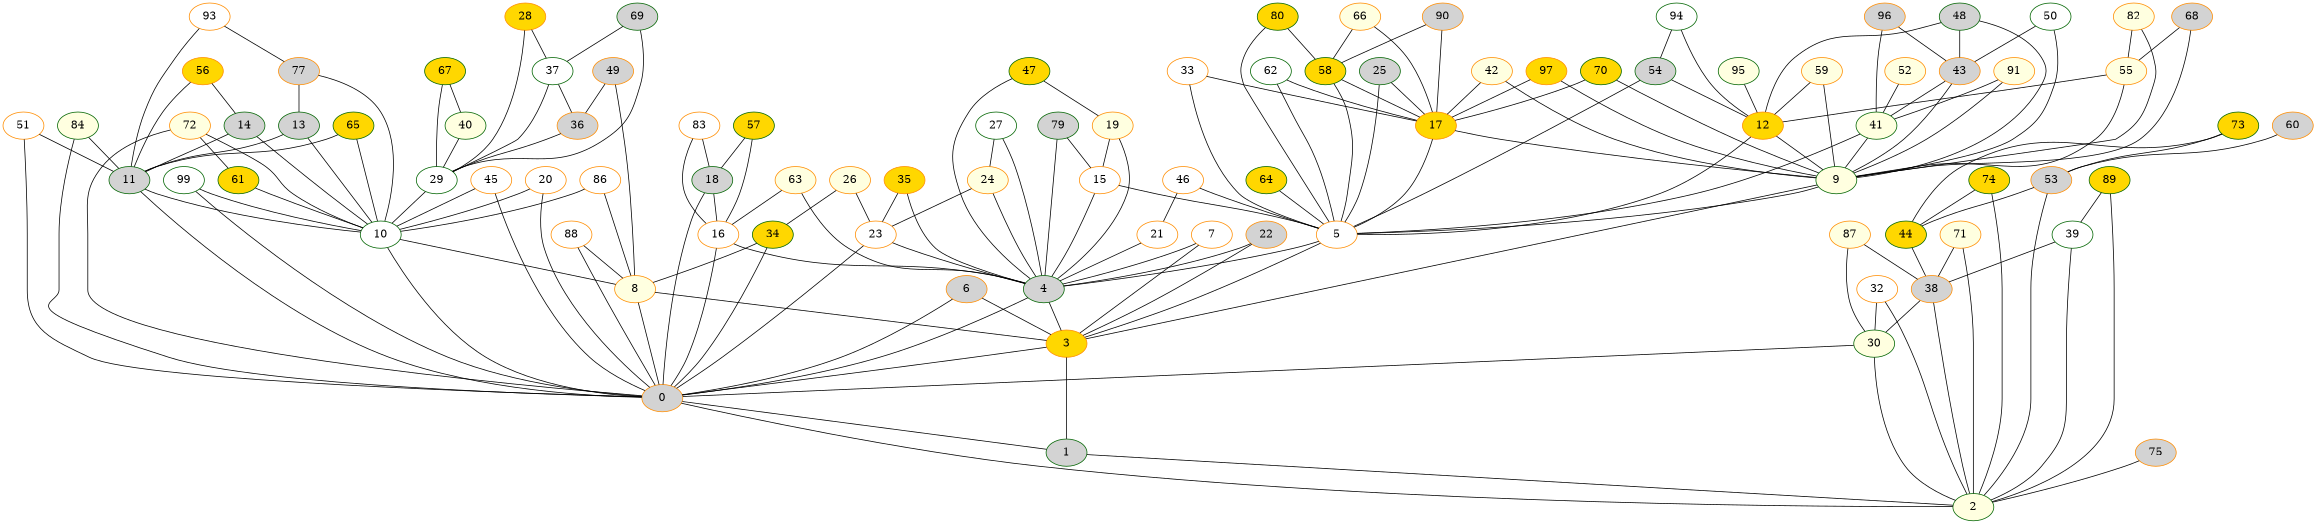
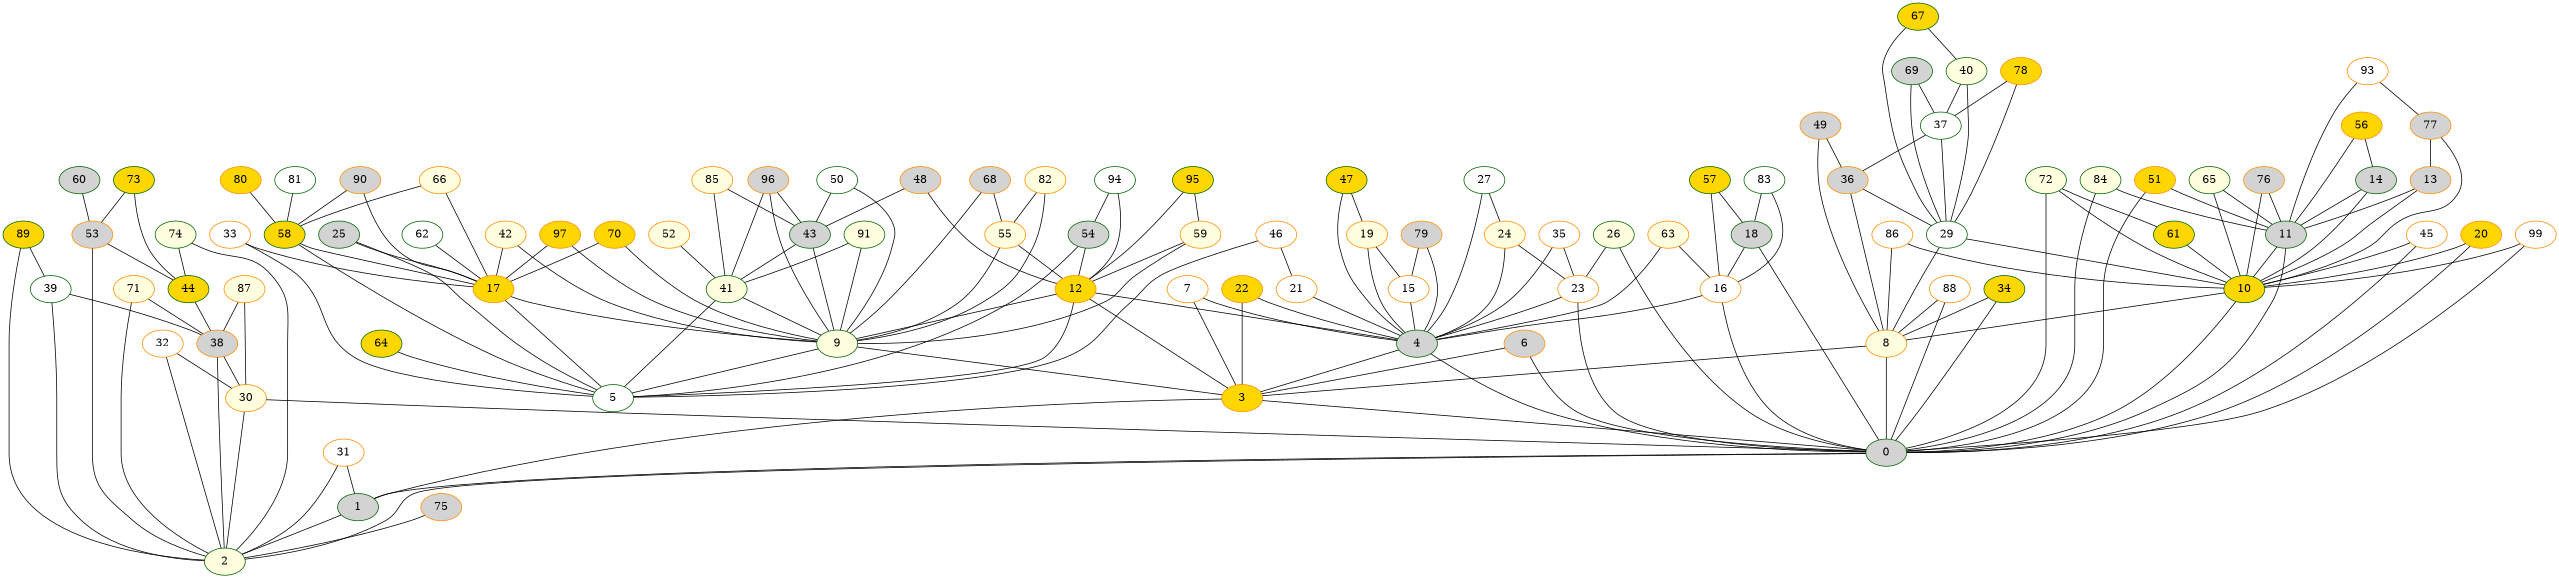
node "28": label "28" -> "78"
node "80": color darkgreen -> darkorange
node "48": color darkgreen -> darkorange
node "70": color darkgreen -> darkorange
node "95": fillcolor lightyellow -> gold
node "43": color darkorange -> darkgreen
node "91": color darkorange -> darkgreen
edge "40" -- "37": added
node "51": fillcolor white -> gold
node "72": color darkorange -> darkgreen
node "13": color darkgreen -> darkorange
node "65": fillcolor gold -> lightyellow
node "83": color darkorange -> darkgreen
node "79": color darkgreen -> darkorange
edge "80" -- "5": removed
edge "48" -- "9": now "96" -- "9"
node "60": color darkorange -> darkgreen
edge "62" -- "5": removed
node "99": color darkgreen -> darkorange
node "81": added
node "20": fillcolor white -> gold
node "85": added
node "26": color darkorange -> darkgreen
node "35": fillcolor gold -> white
node "74": fillcolor gold -> lightyellow
node "76": added
edge "26" -- "34": now "26" -- "0"
edge "15" -- "5": removed
edge "95" -- "59": added
node "10": fillcolor white -> gold
node "22": fillcolor lightgrey -> gold
node "5": color darkorange -> darkgreen
edge "36" -- "8": added
edge "5" -- "4": now "12" -- "4"
edge "29" -- "8": added
edge "5" -- "3": now "12" -- "3"
node "30": color darkgreen -> darkorange
node "0": color darkorange -> darkgreen
node "31": added
